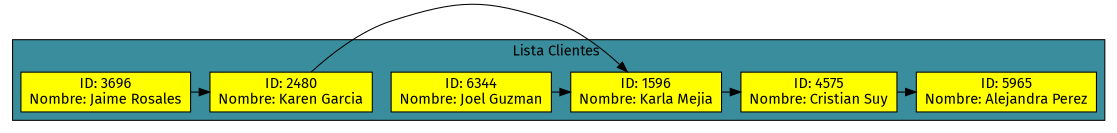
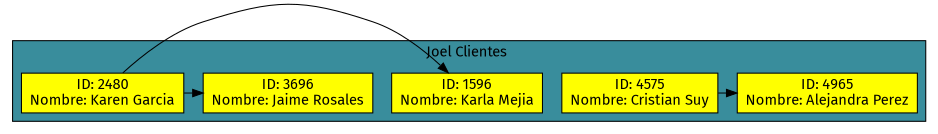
cluster "Lista Clientes ": label "Lista Clientes " -> "Joel Clientes "
edge "ID: 3696 Nombre: Jaime Rosales" -> "ID: 2480 Nombre: Karen Garcia": reversed
node "ID: 6344 Nombre: Joel Guzman": removed
edge "ID: 1596 Nombre: Karla Mejia" -> "ID: 4575 Nombre: Cristian Suy": removed
node "ID: 5965 Nombre: Alejandra Perez": label "ID: 5965 Nombre: Alejandra Perez" -> "ID: 4965 Nombre: Alejandra Perez"
